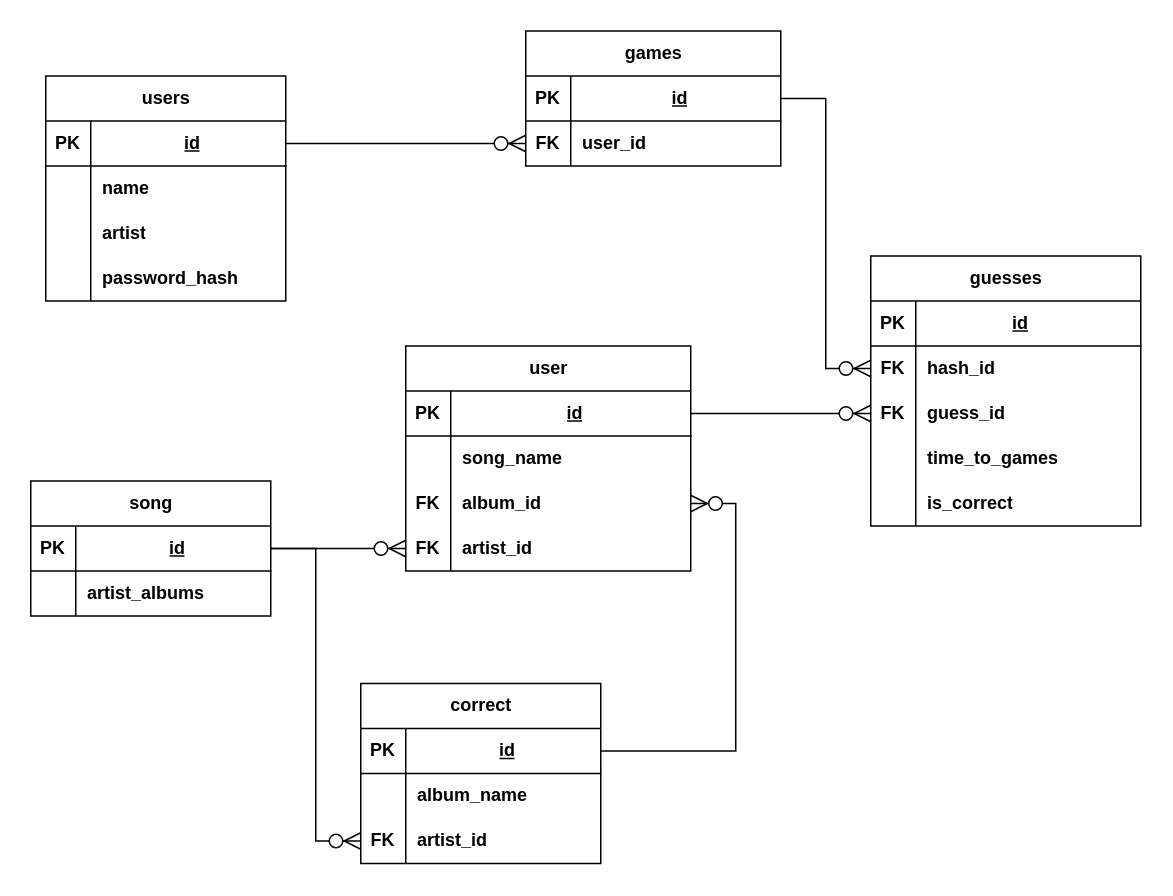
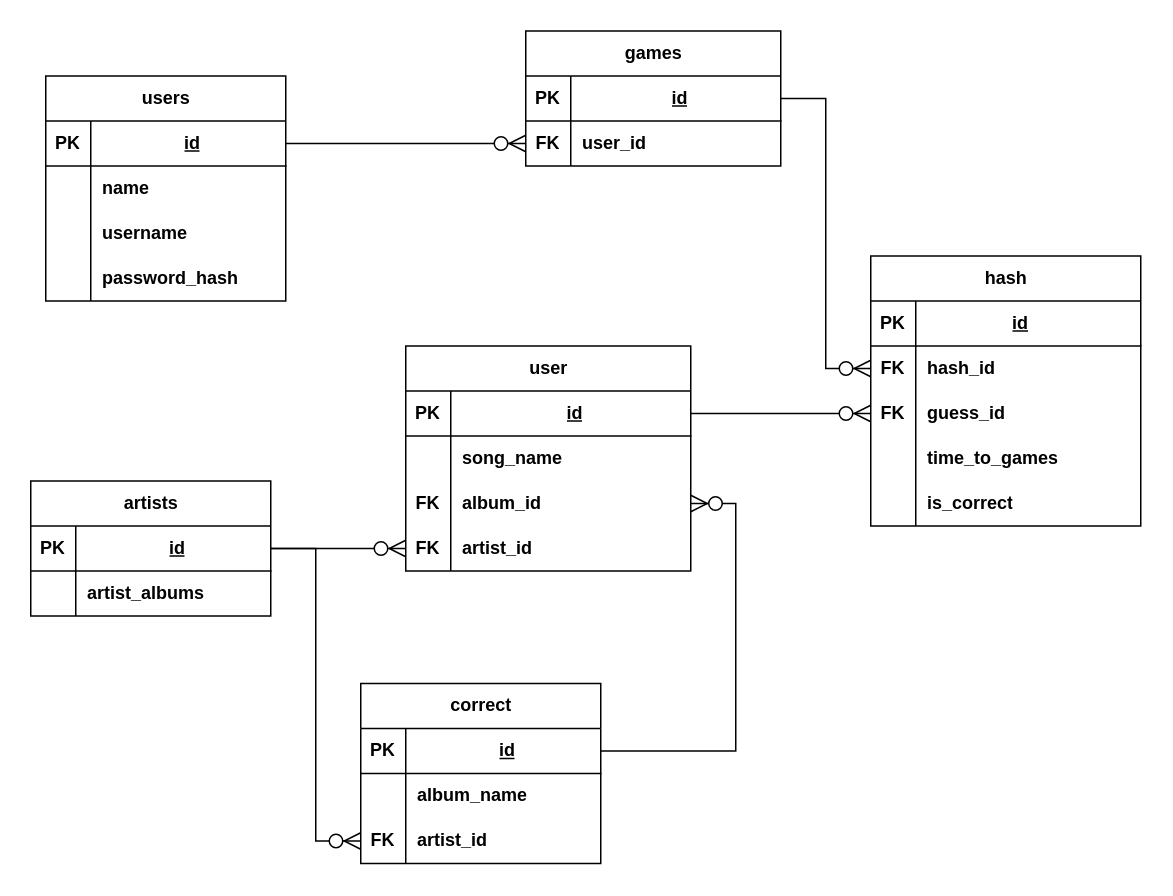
node "artist": label "artist" -> "username"
node "guesses": label "guesses" -> "hash"
node "song": label "song" -> "artists"
